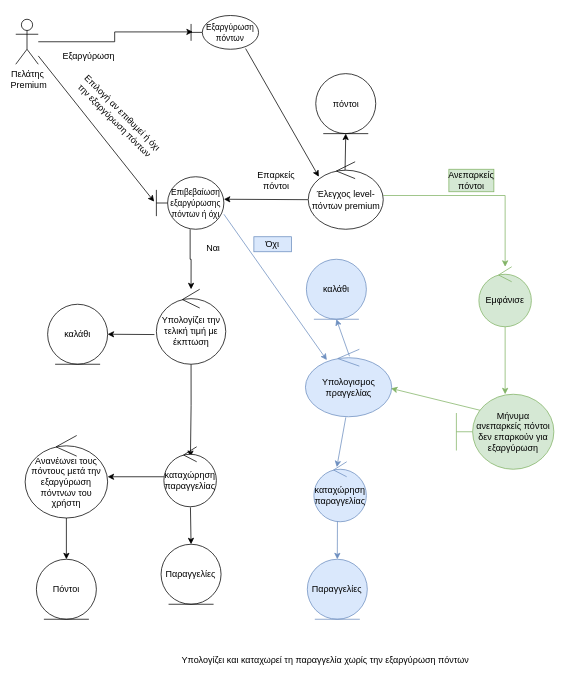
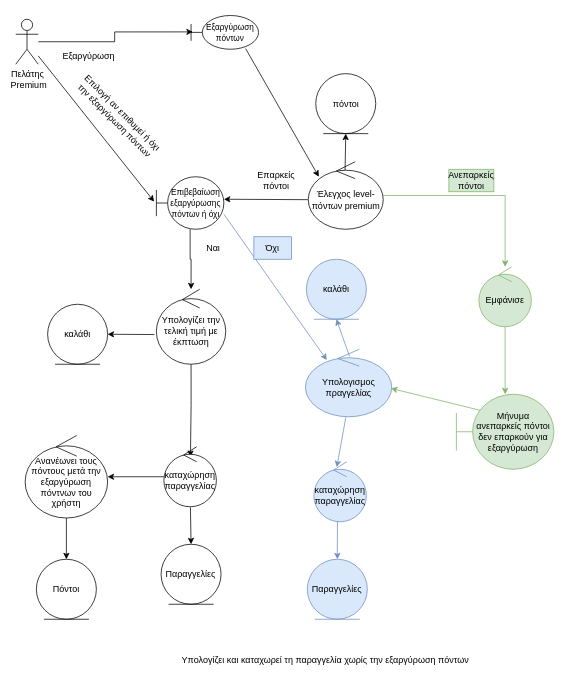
node "Όχι": size 38x15 -> 38x23
